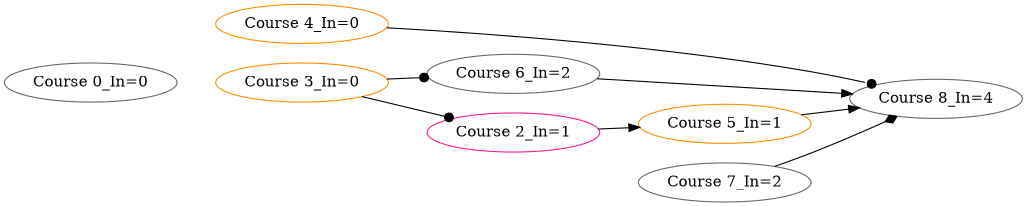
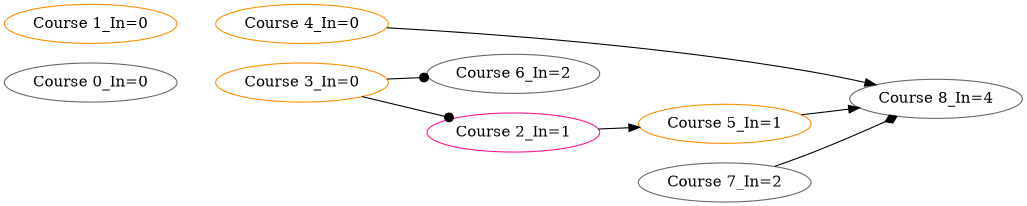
node "Course 1_In=0": added
edge "Course 4_In=0" -> "Course 8_In=4": arrowhead dot -> normal
edge "Course 6_In=2" -> "Course 8_In=4": removed
